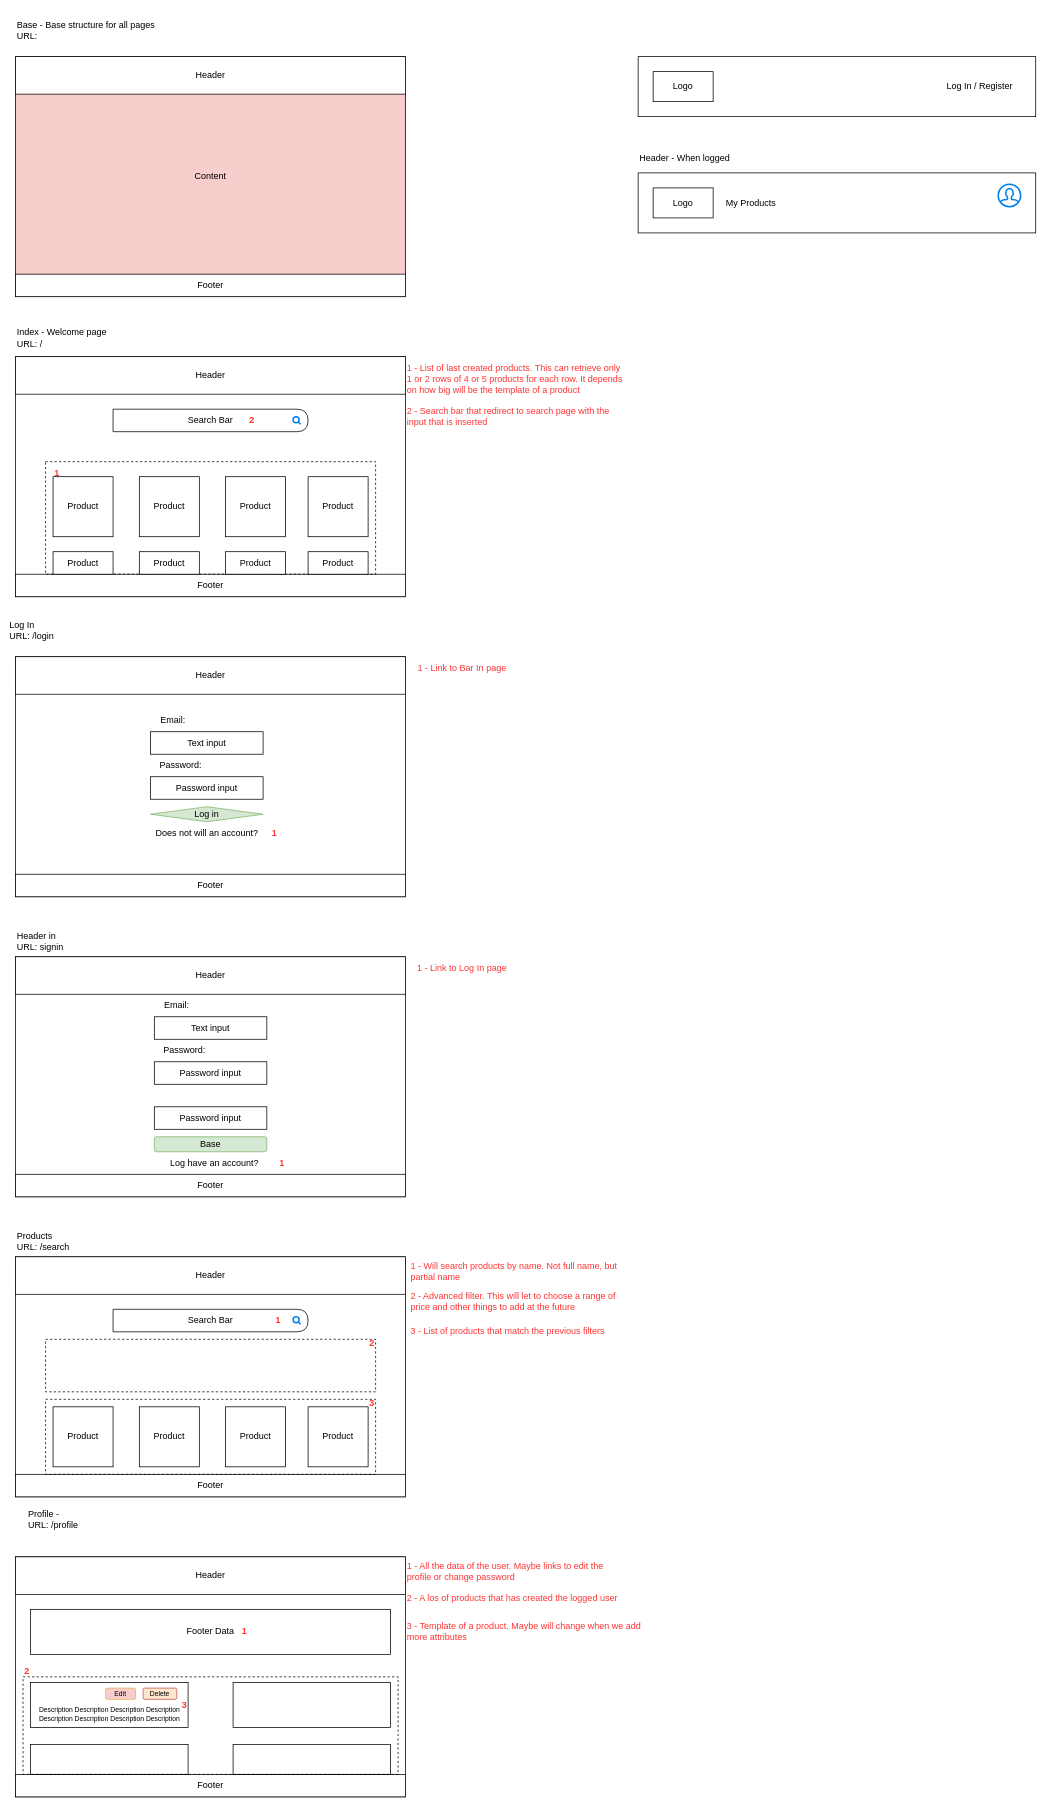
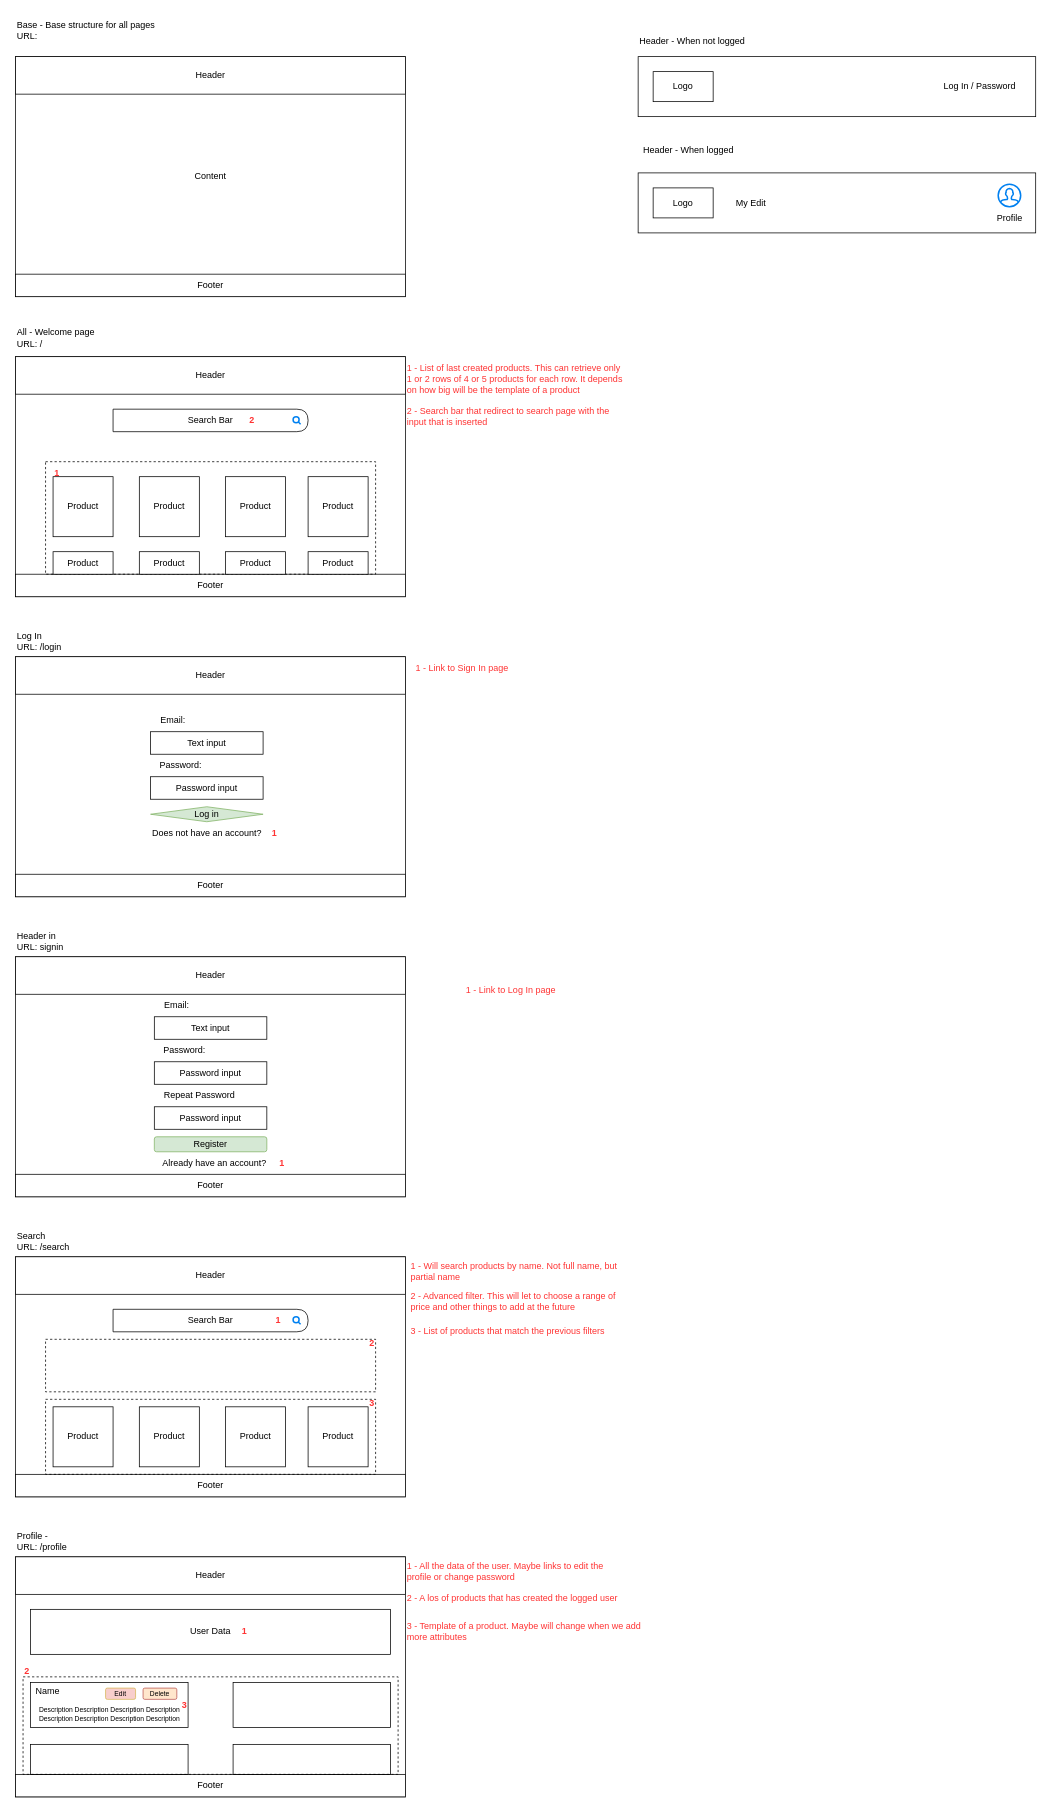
node "Header - When not logged": added
node "Log In / Register": label "Log In / Register" -> "Log In / Password"
node "Header - When logged": moved (690, 158) -> (694, 150)
node "Content": fillcolor #f8cecc -> #ffffff
node "My Products": label "My Products" -> "My Edit"
node "Profile": added
node "Index - Welcome page URL: /": label "Index - Welcome page URL: /" -> "All - Welcome page URL: /"
node "Log In URL: /login": moved (38, 630) -> (45, 642)
node "1 - Link to Bar In page": label "1 - Link to Bar In page" -> "1 - Link to Sign In page"
node "Does not will an account?": label "Does not will an account?" -> "Does not have an account?"
node "1 - Link to Log In page": moved (462, 968) -> (510, 990)
node "Repeat Password": added
node "Base": label "Base" -> "Register"
node "Log have an account?": label "Log have an account?" -> "Already have an account?"
node "Products URL: /search": label "Products URL: /search" -> "Search URL: /search"
node "Profile - URL: /profile": moved (60, 1519) -> (49, 1542)
node "Footer Data": label "Footer Data" -> "User Data"
node "Name": added
